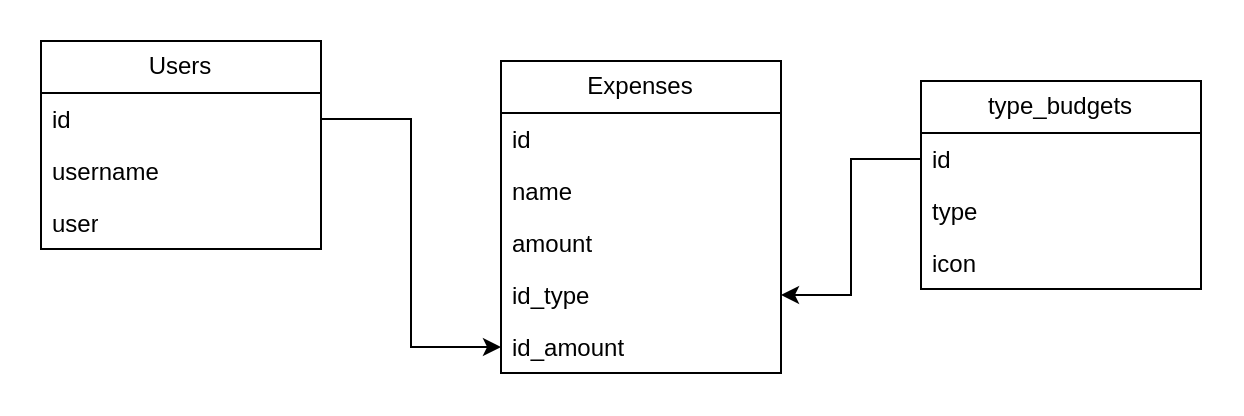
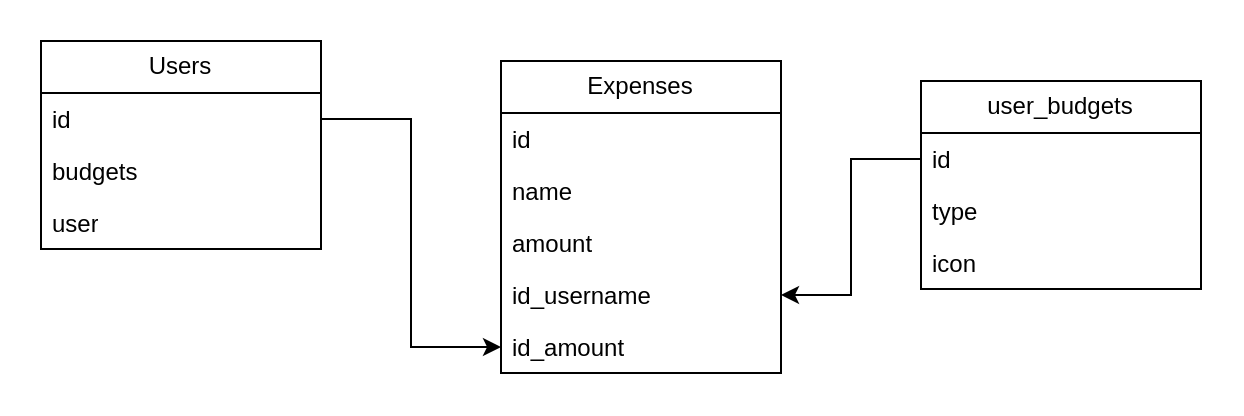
node "type_budgets": label "type_budgets" -> "user_budgets"
node "username": label "username" -> "budgets"
node "id_type": label "id_type" -> "id_username"
